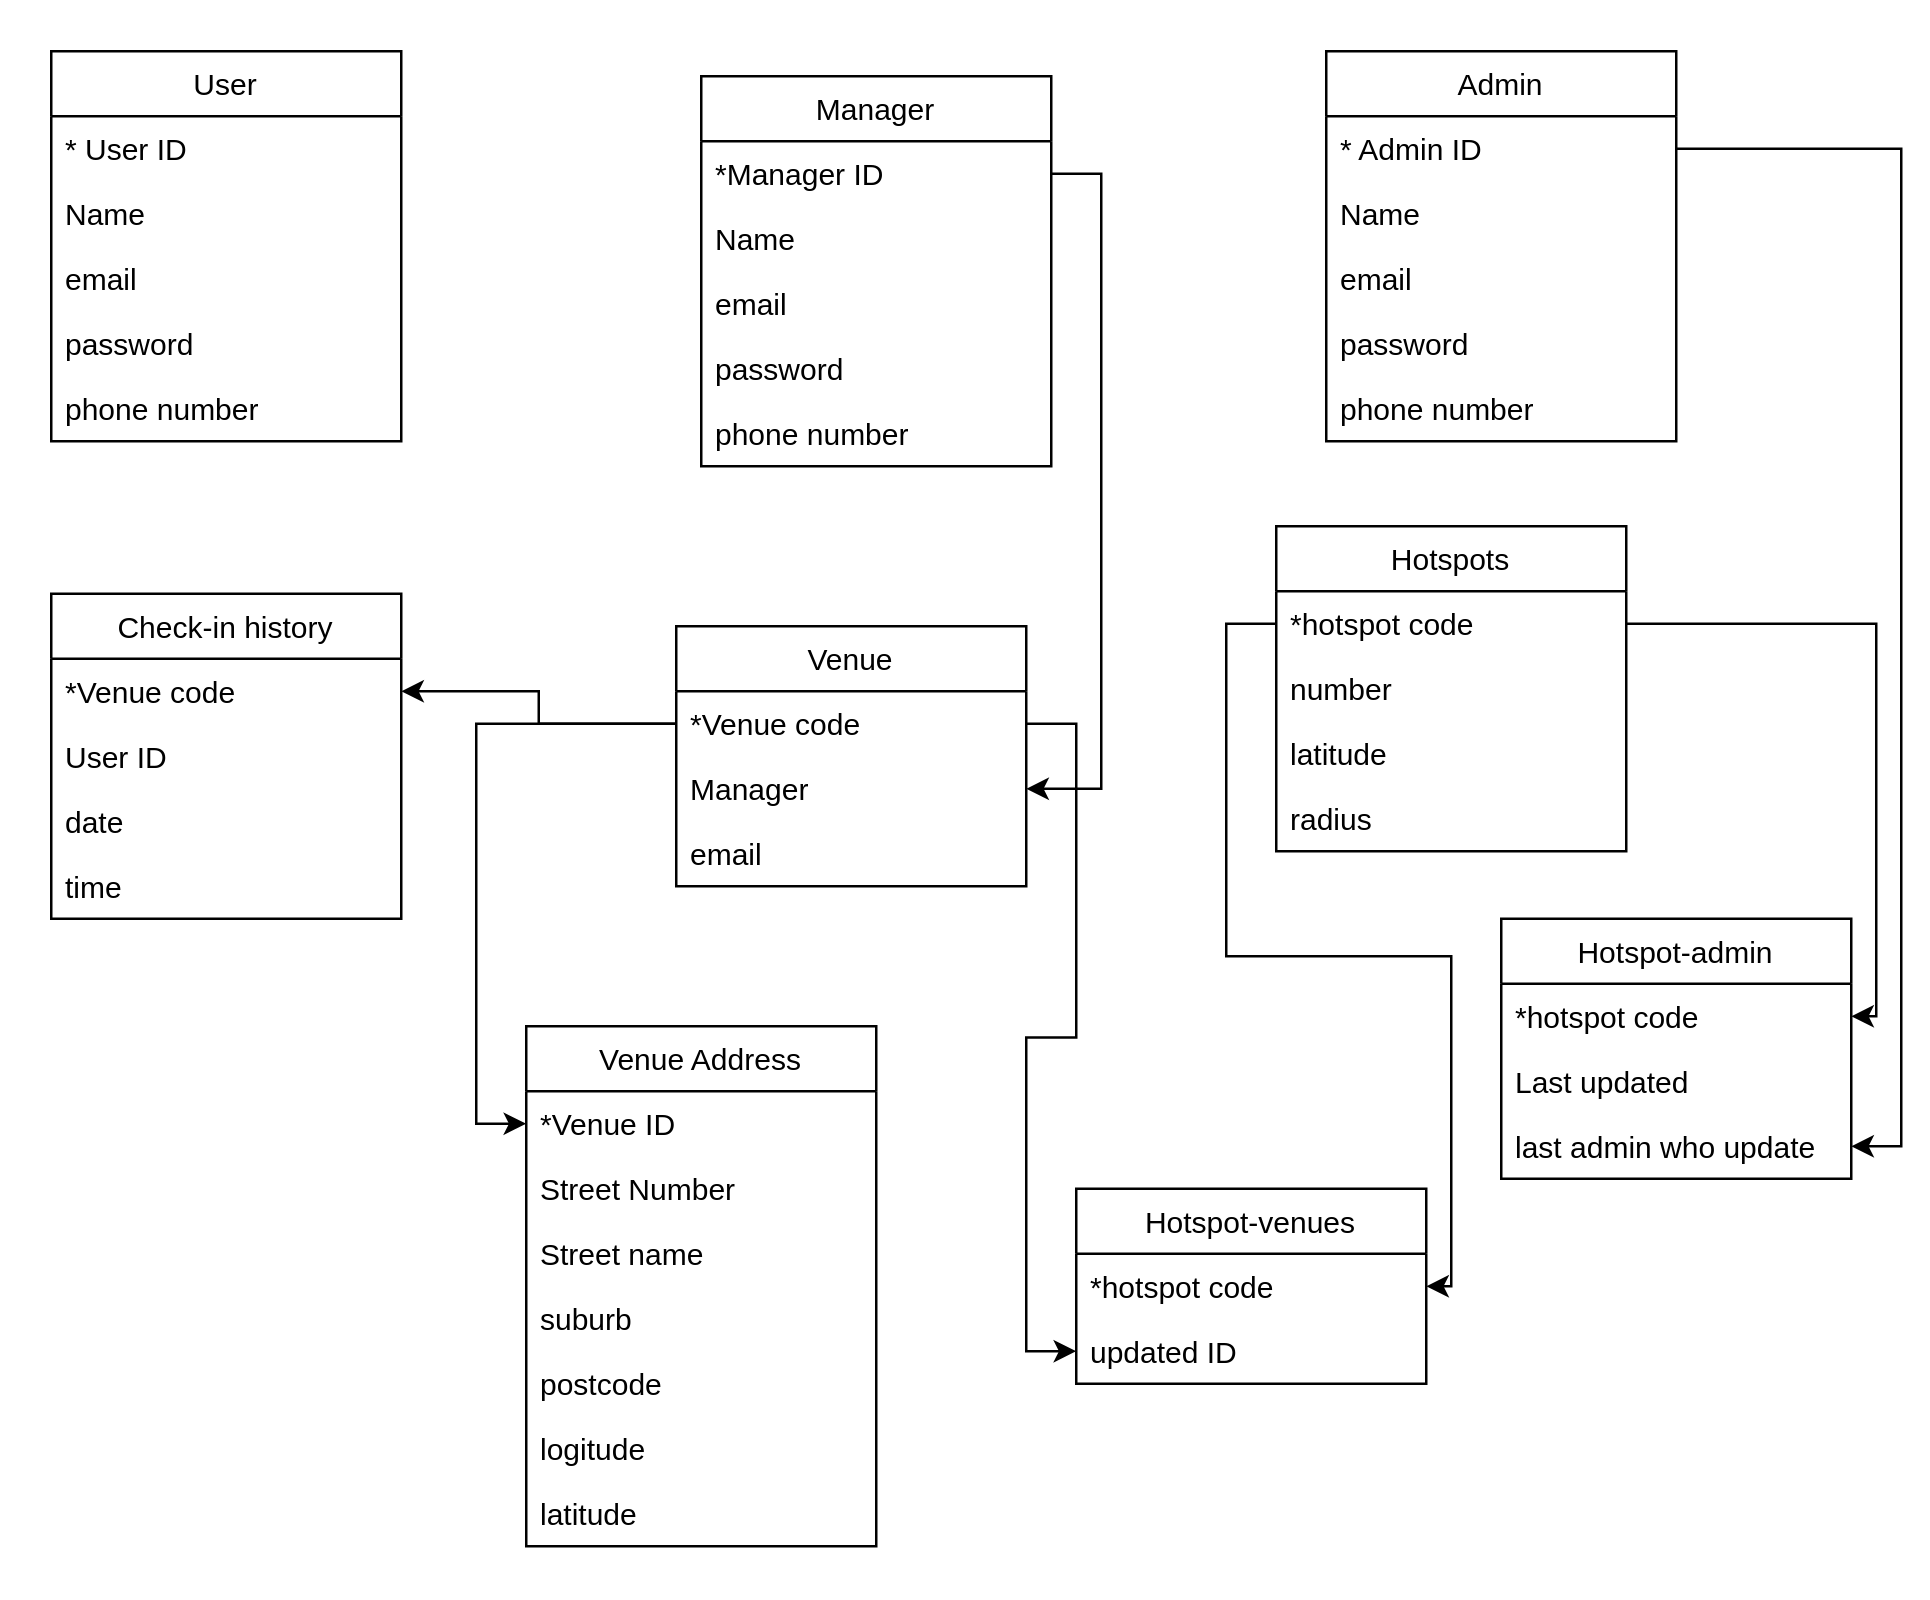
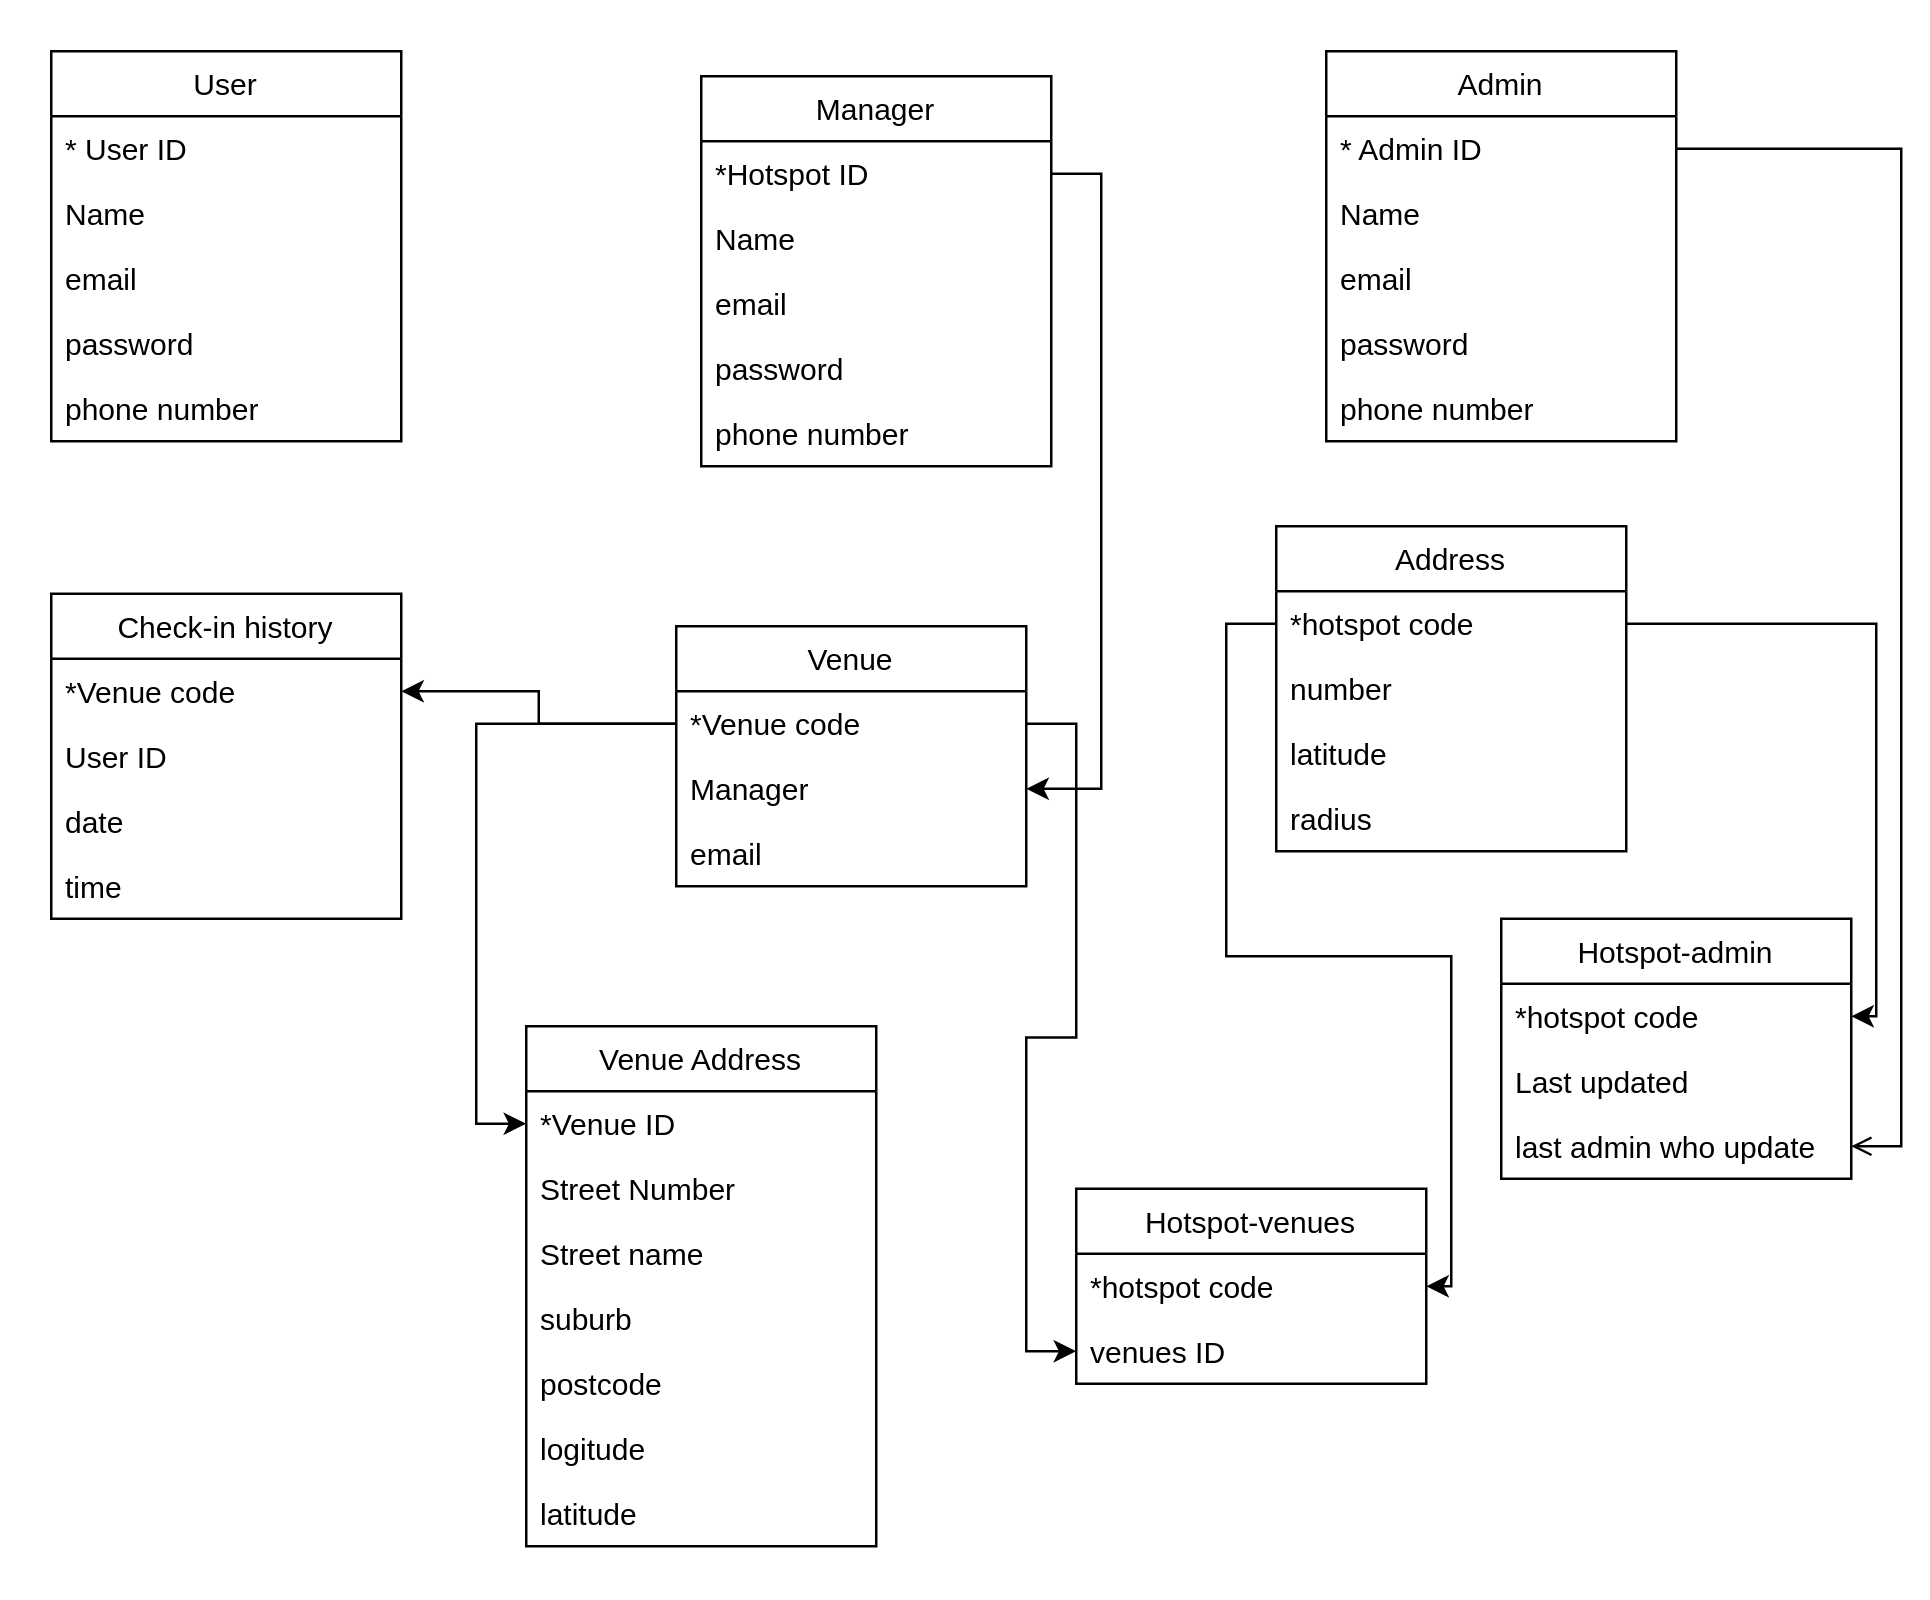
node "*Manager ID": label "*Manager ID" -> "*Hotspot ID"
node "Hotspots": label "Hotspots" -> "Address"
edge "* Admin ID" -> "last admin who update": arrowhead classic -> open
node "updated ID": label "updated ID" -> "venues ID"
